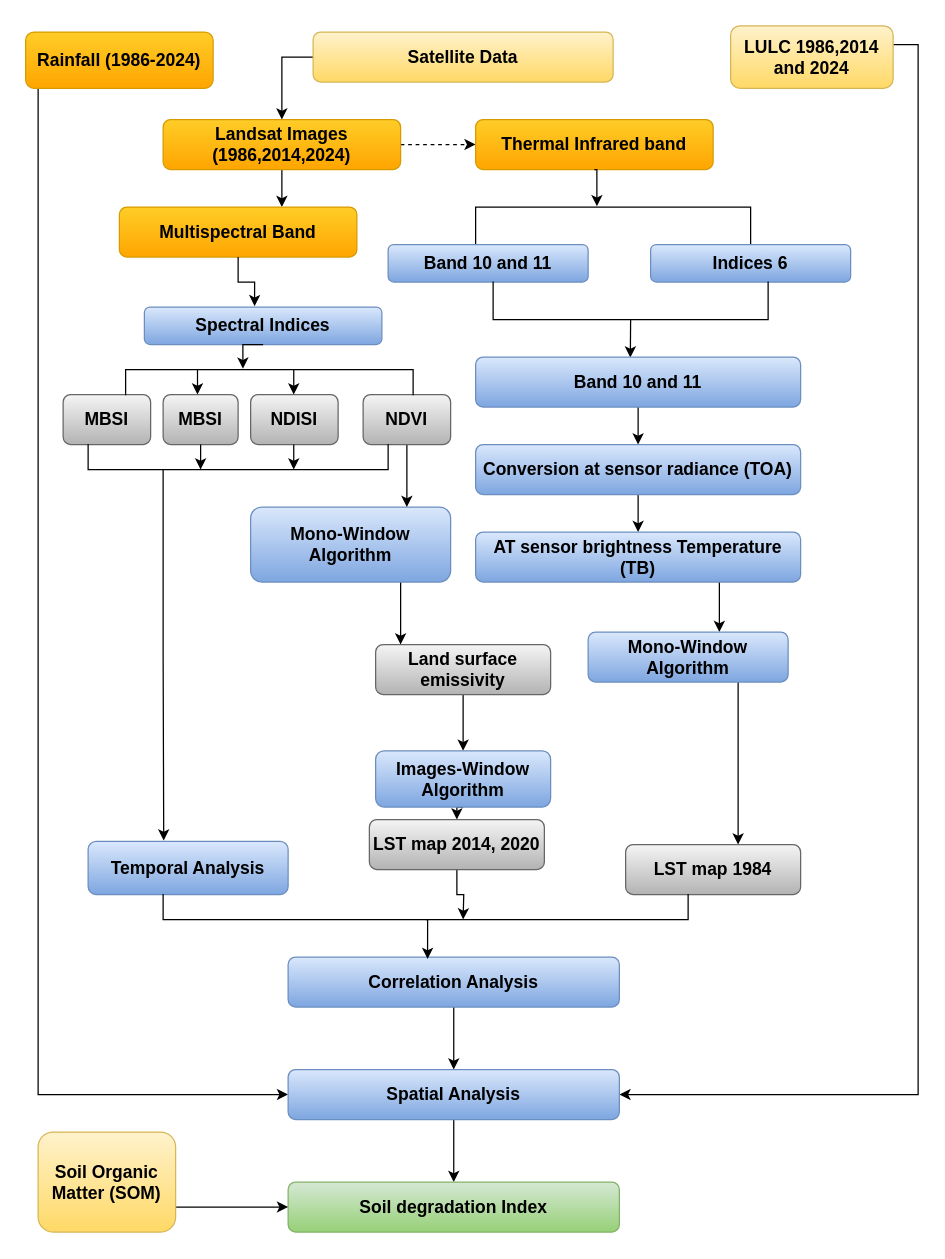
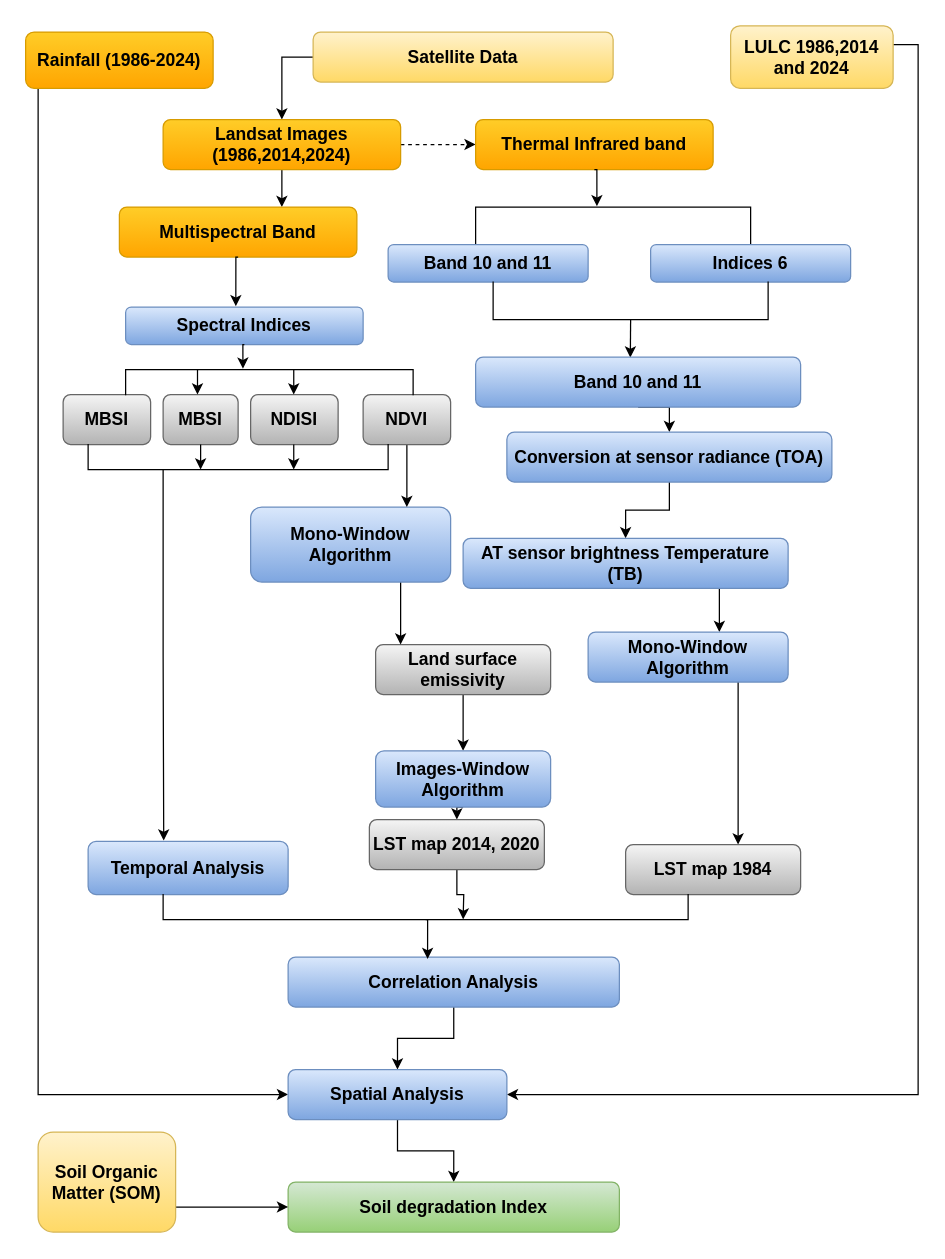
node "Spectral Indices": moved (263, 326) -> (244, 326)
node "Conversion at sensor radiance (TOA)": moved (638, 469) -> (669, 457)
node "AT sensor brightness Temperature (TB)": moved (638, 557) -> (626, 563)
node "Spatial Analysis": size 331x50 -> 219x50
